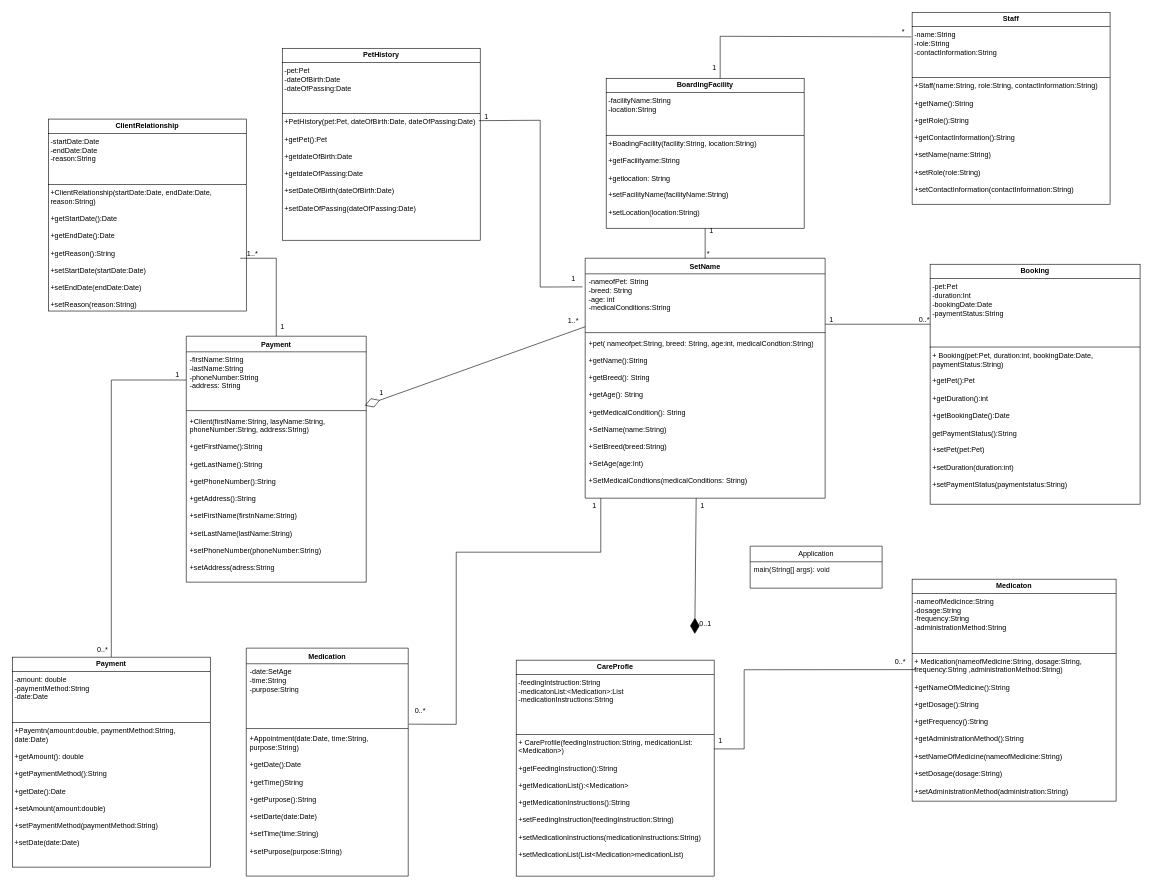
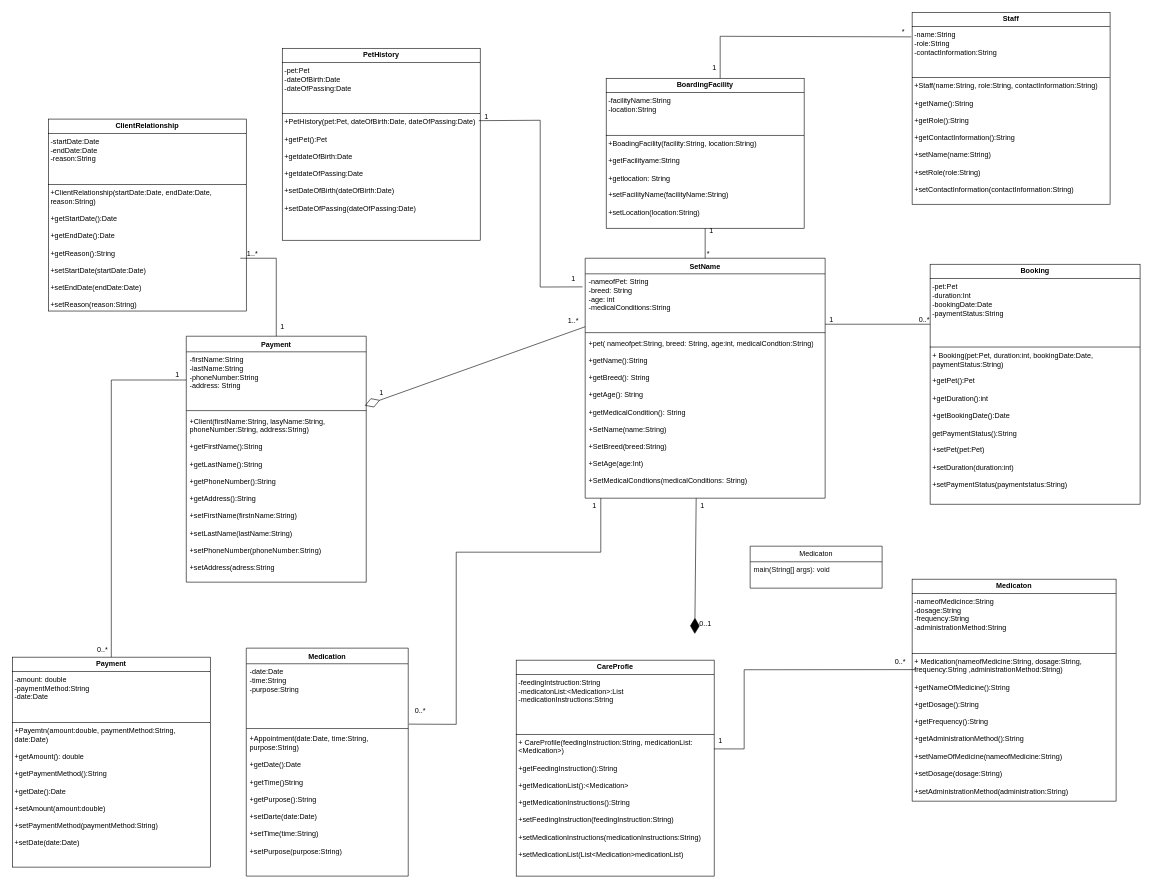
node "Application": label "Application" -> "Medicaton"
node "-date:SetAge -time:String -purpose:String": label "-date:SetAge -time:String -purpose:String" -> "-date:Date -time:String -purpose:String"
